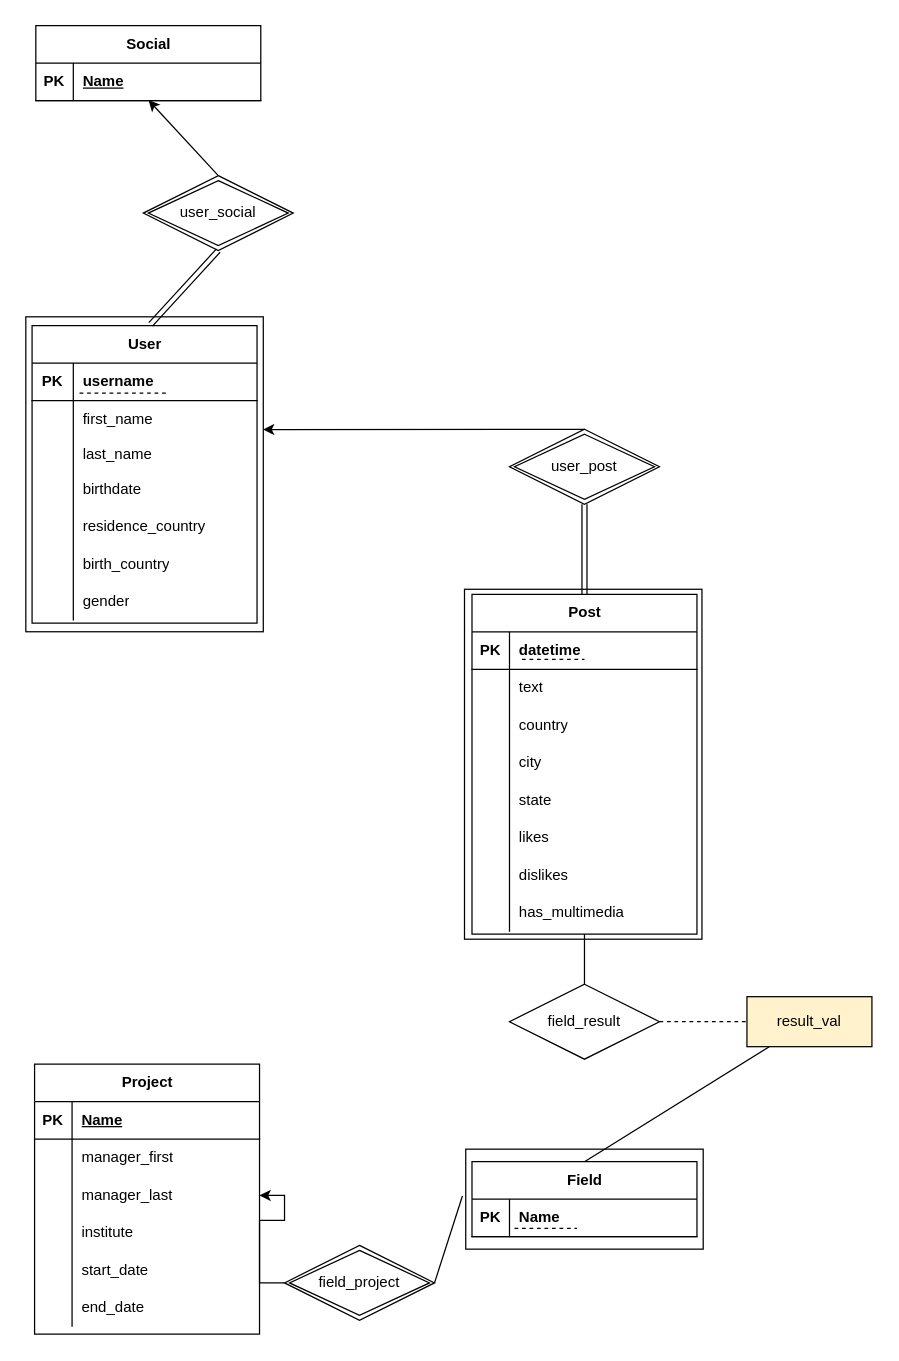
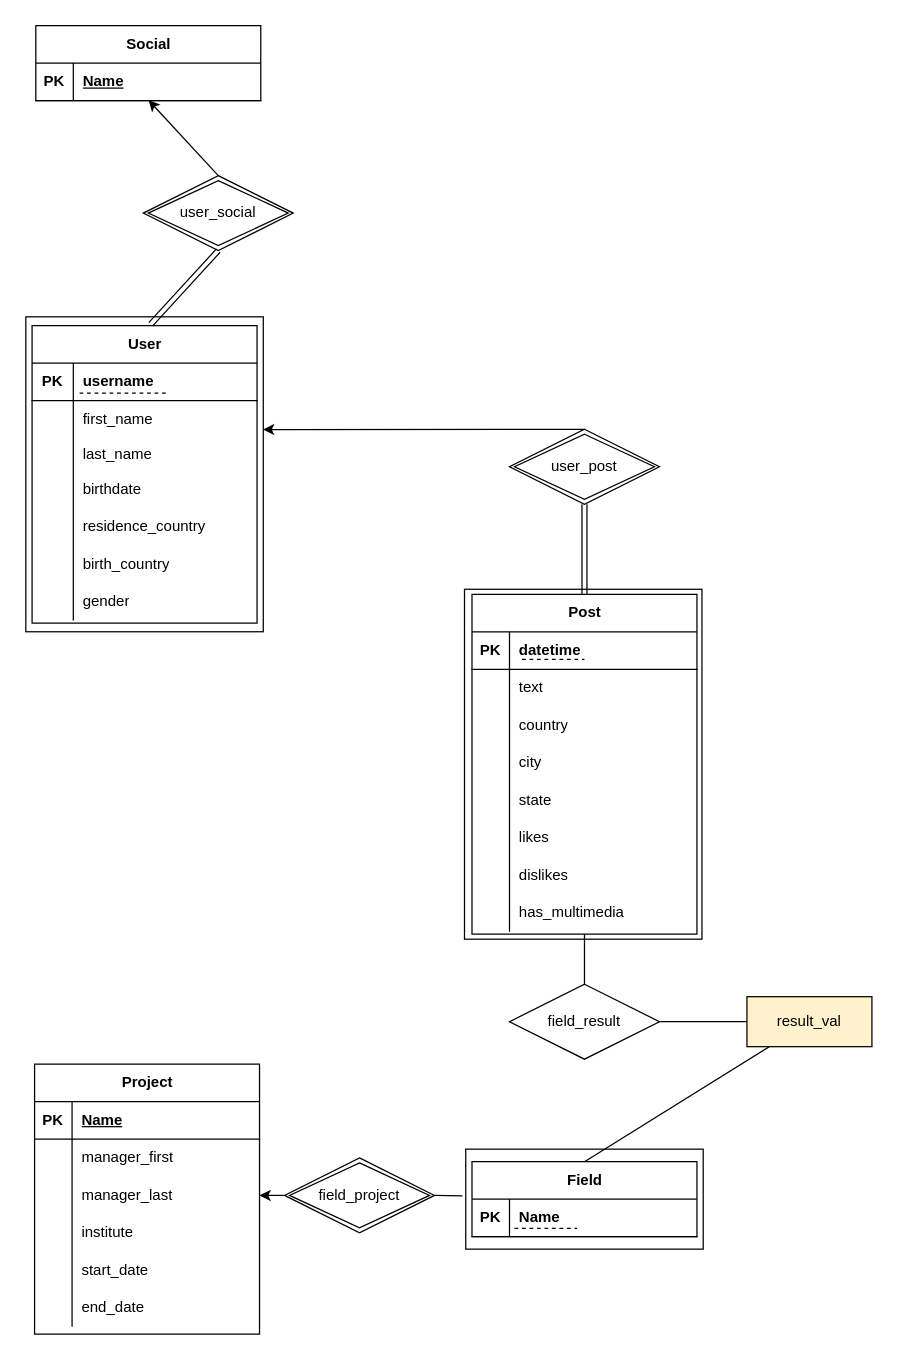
edge "field_result" -- "result_val": style dashed -> solid
node "field_project": moved (359, 1283) -> (359, 1196)
